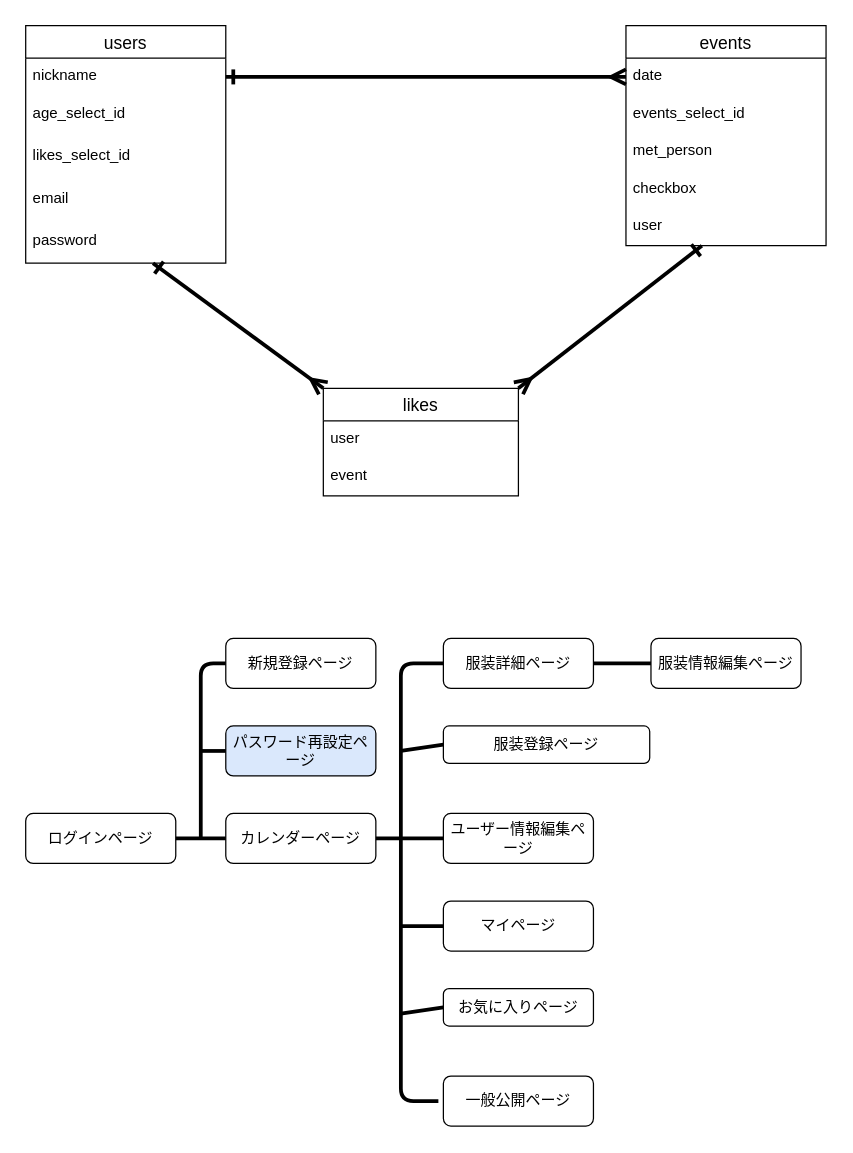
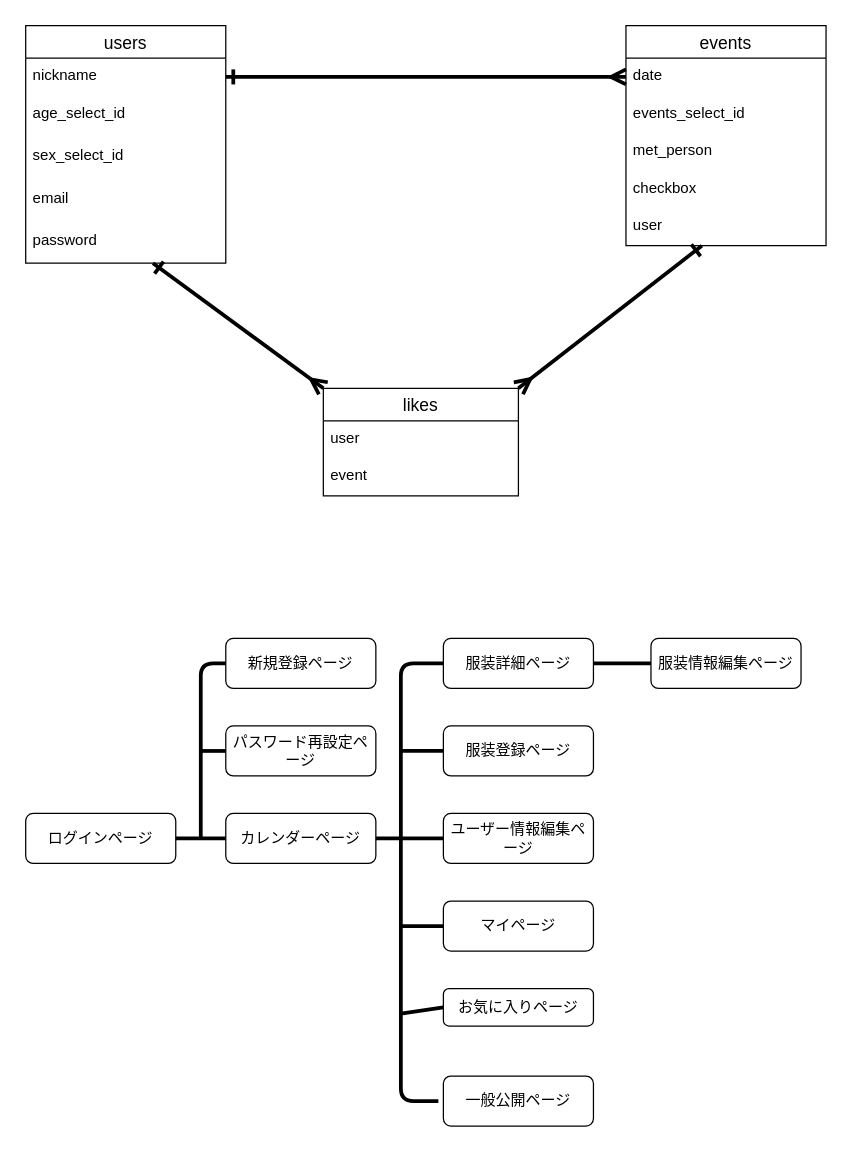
node "likes_select_id": label "likes_select_id" -> "sex_select_id"
node "服装登録ページ": size 206x38 -> 150x50
node "パスワード再設定ページ": fillcolor #dae8fc -> #ffffff
